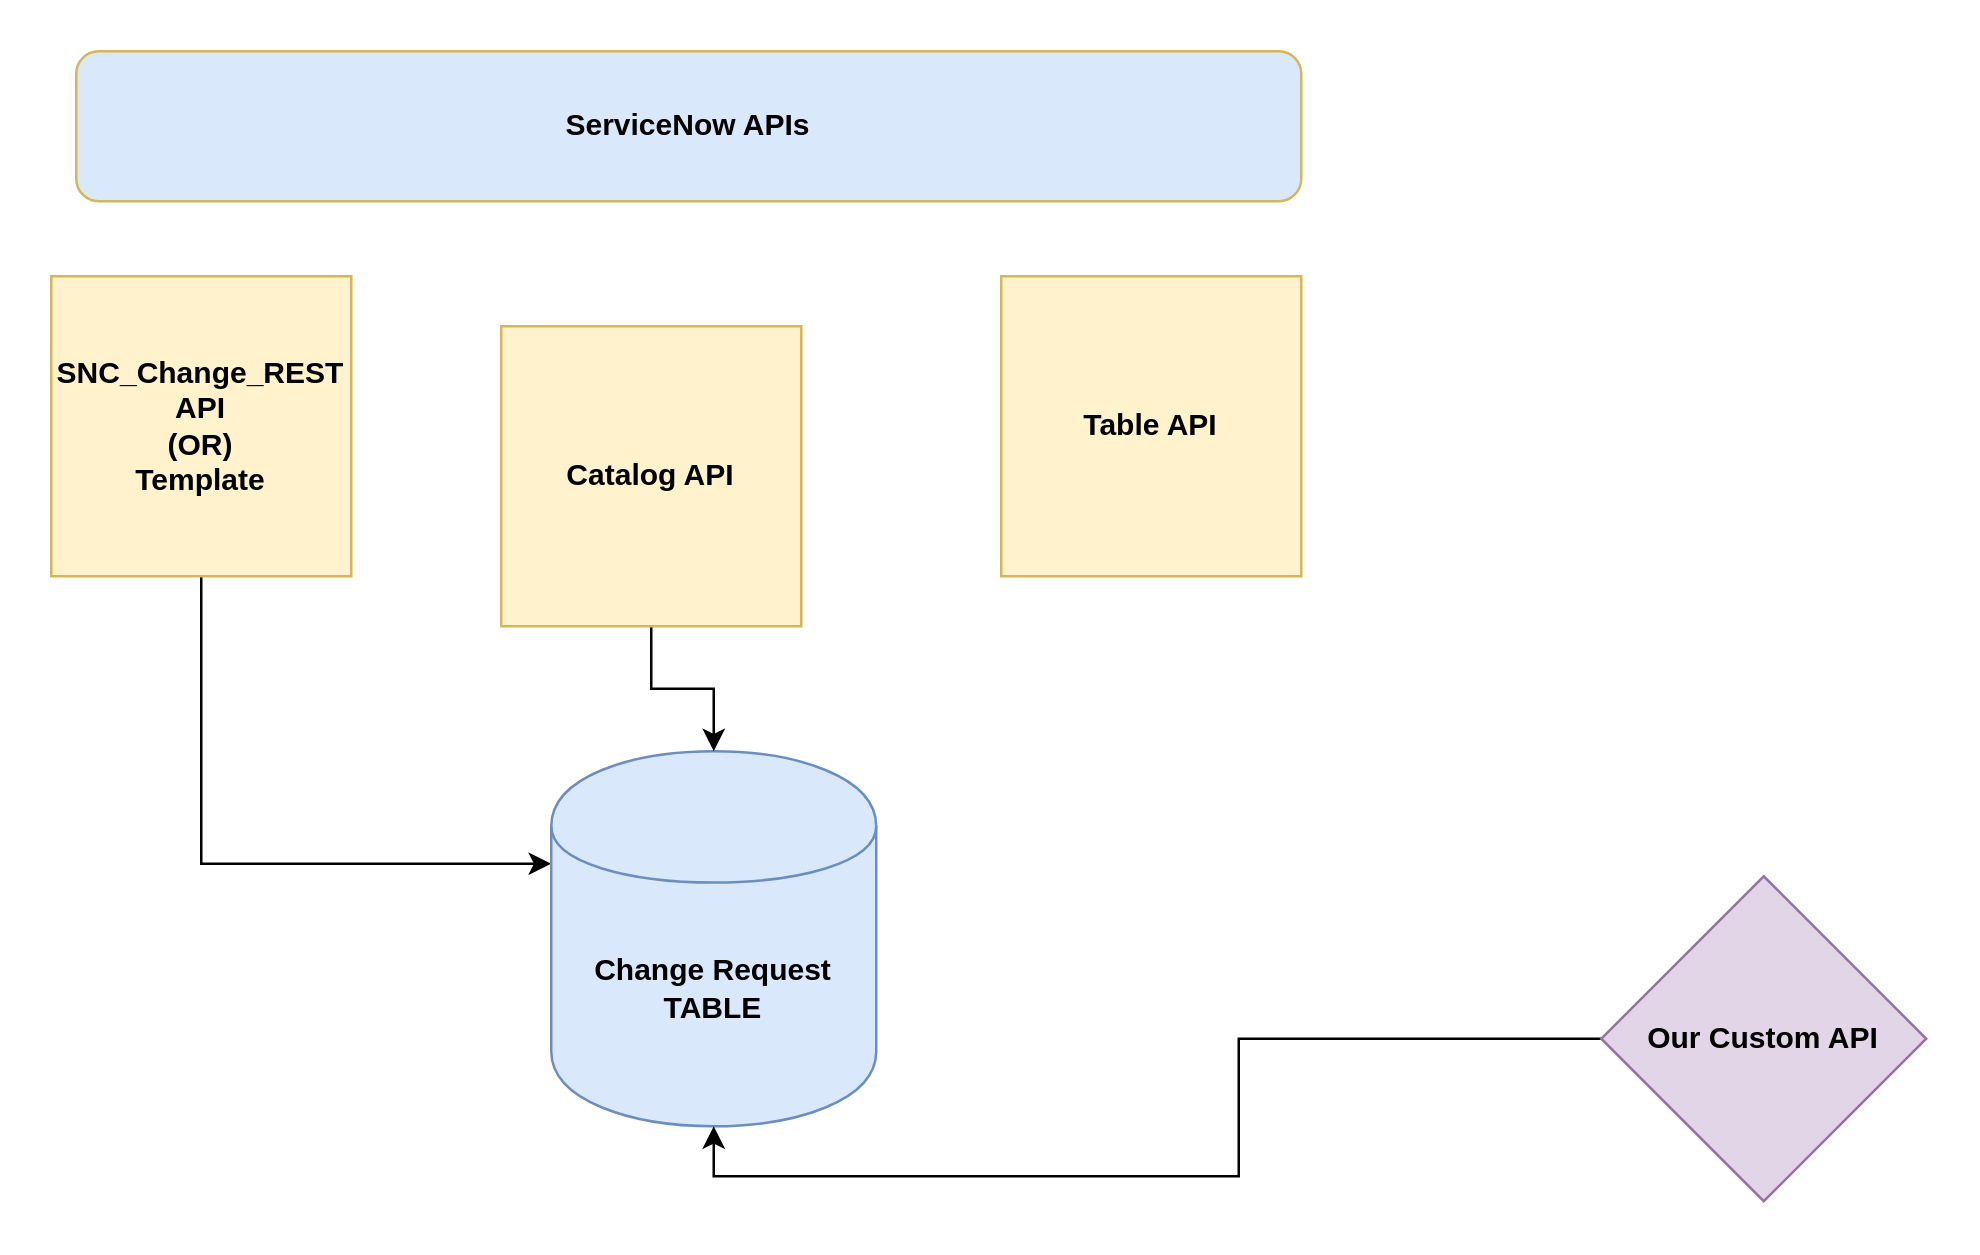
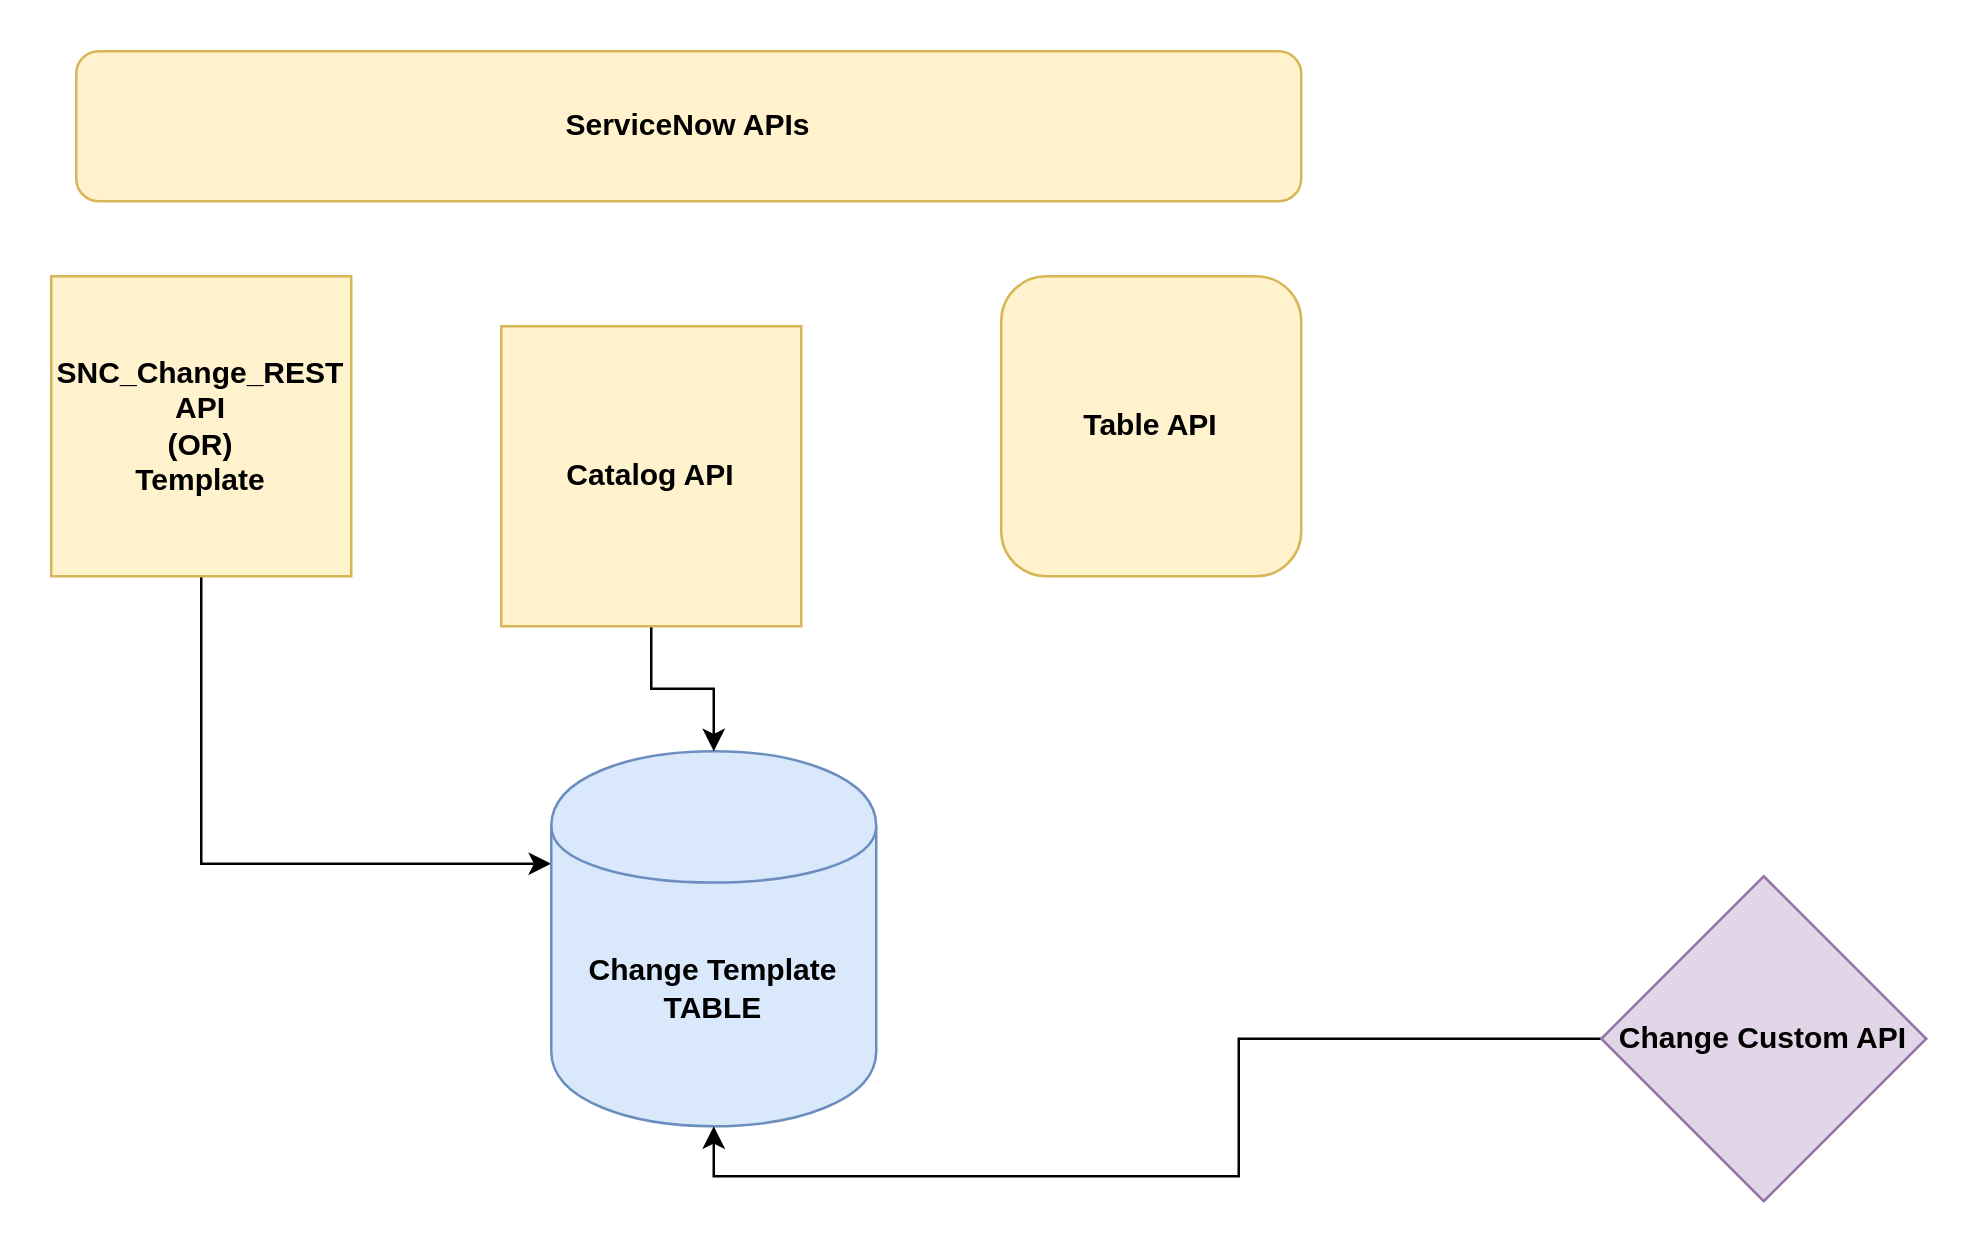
node "ServiceNow APIs": fillcolor #dae8fc -> #fff2cc
node "Table API": shape rectangle -> rounded rectangle
node "Change Request TABLE": label "Change Request TABLE" -> "Change Template TABLE"
node "Our Custom API": label "Our Custom API" -> "Change Custom API"
